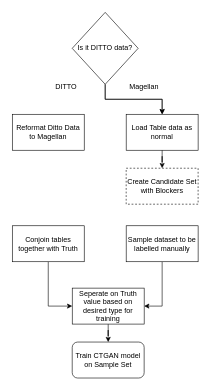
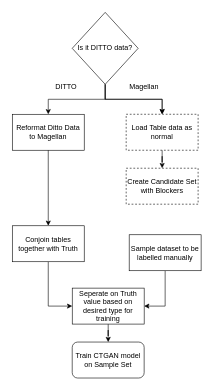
edge "Is it DITTO data?" -> "Reformat Ditto Data to Magellan": added
node "Load Table data as normal": style solid -> dashed
edge "Reformat Ditto Data to Magellan" -> "Conjoin tables together with Truth": added
node "Sample dataset to be labelled manually": moved (162, 244) -> (165, 253)
